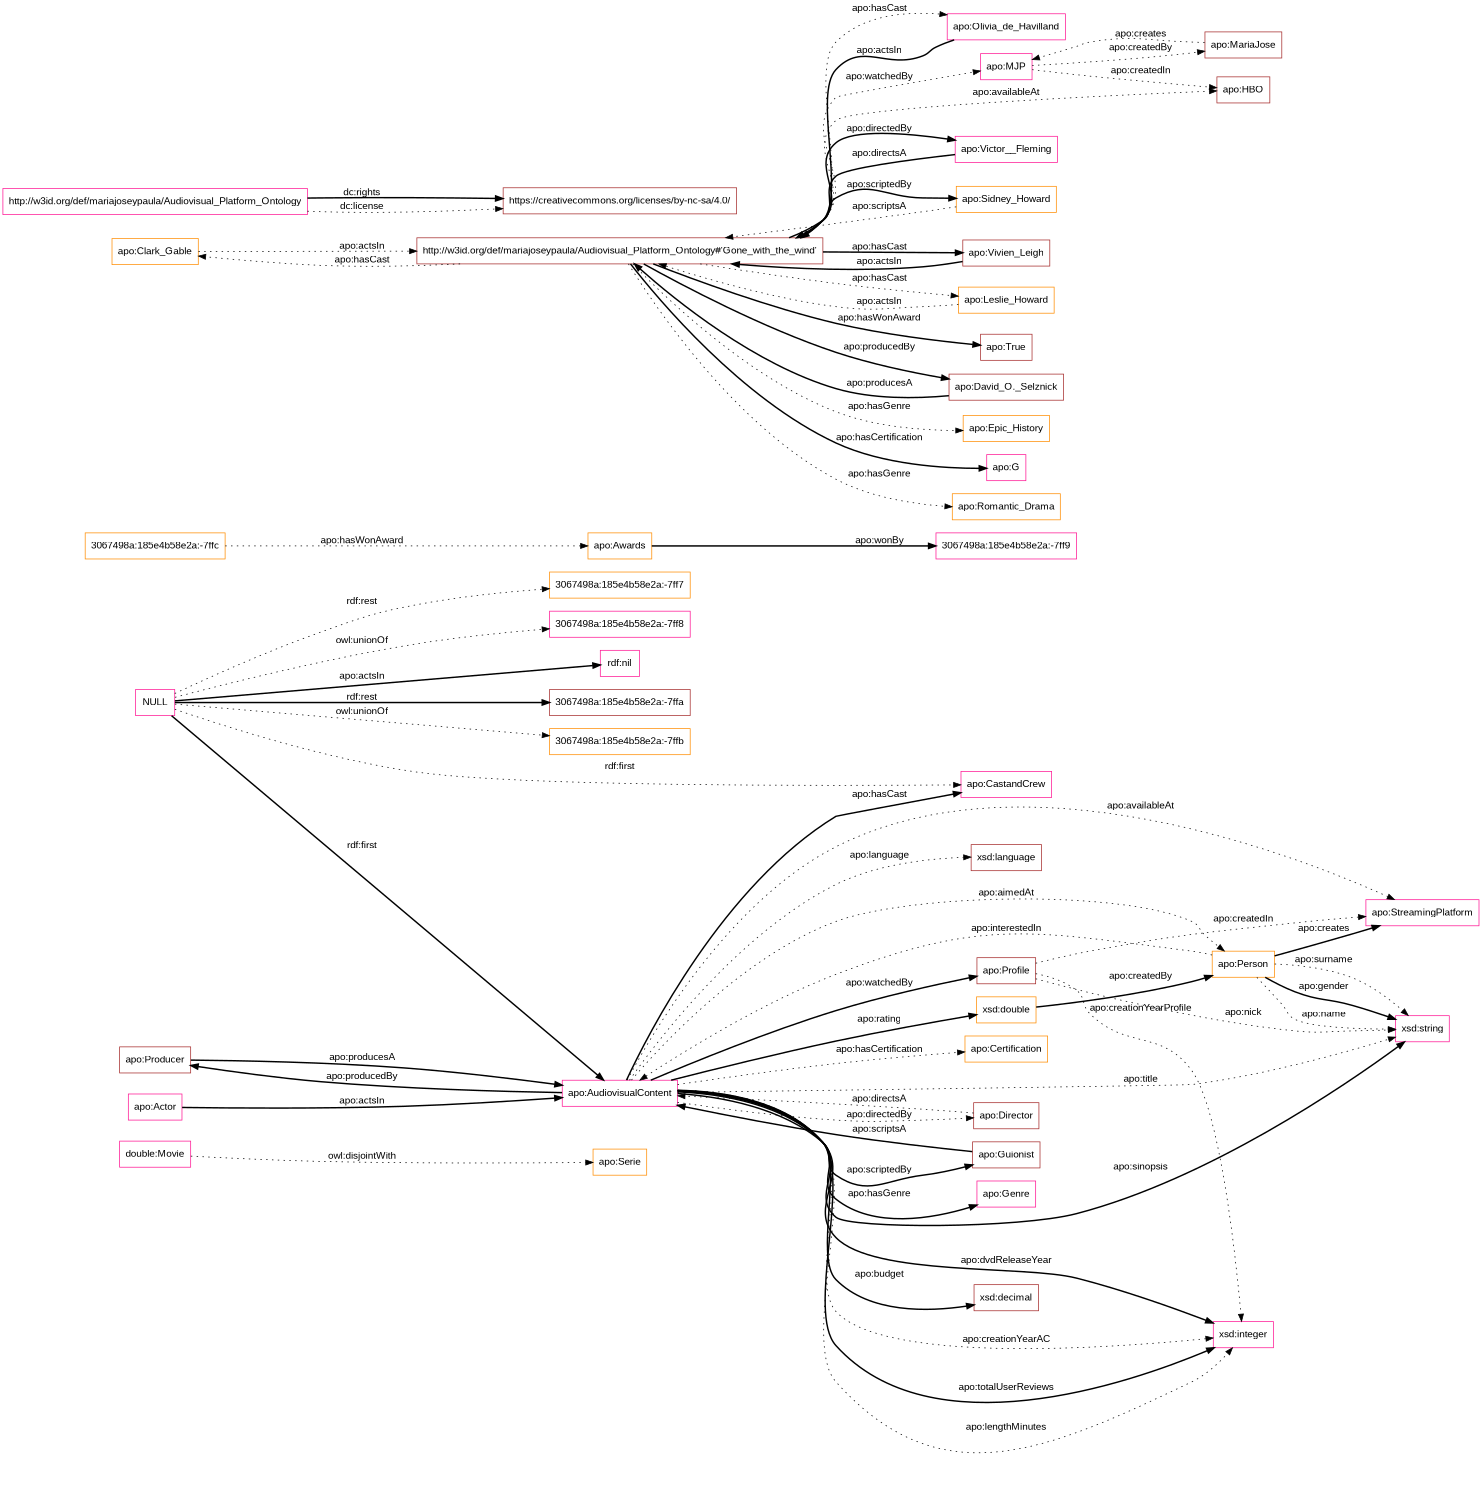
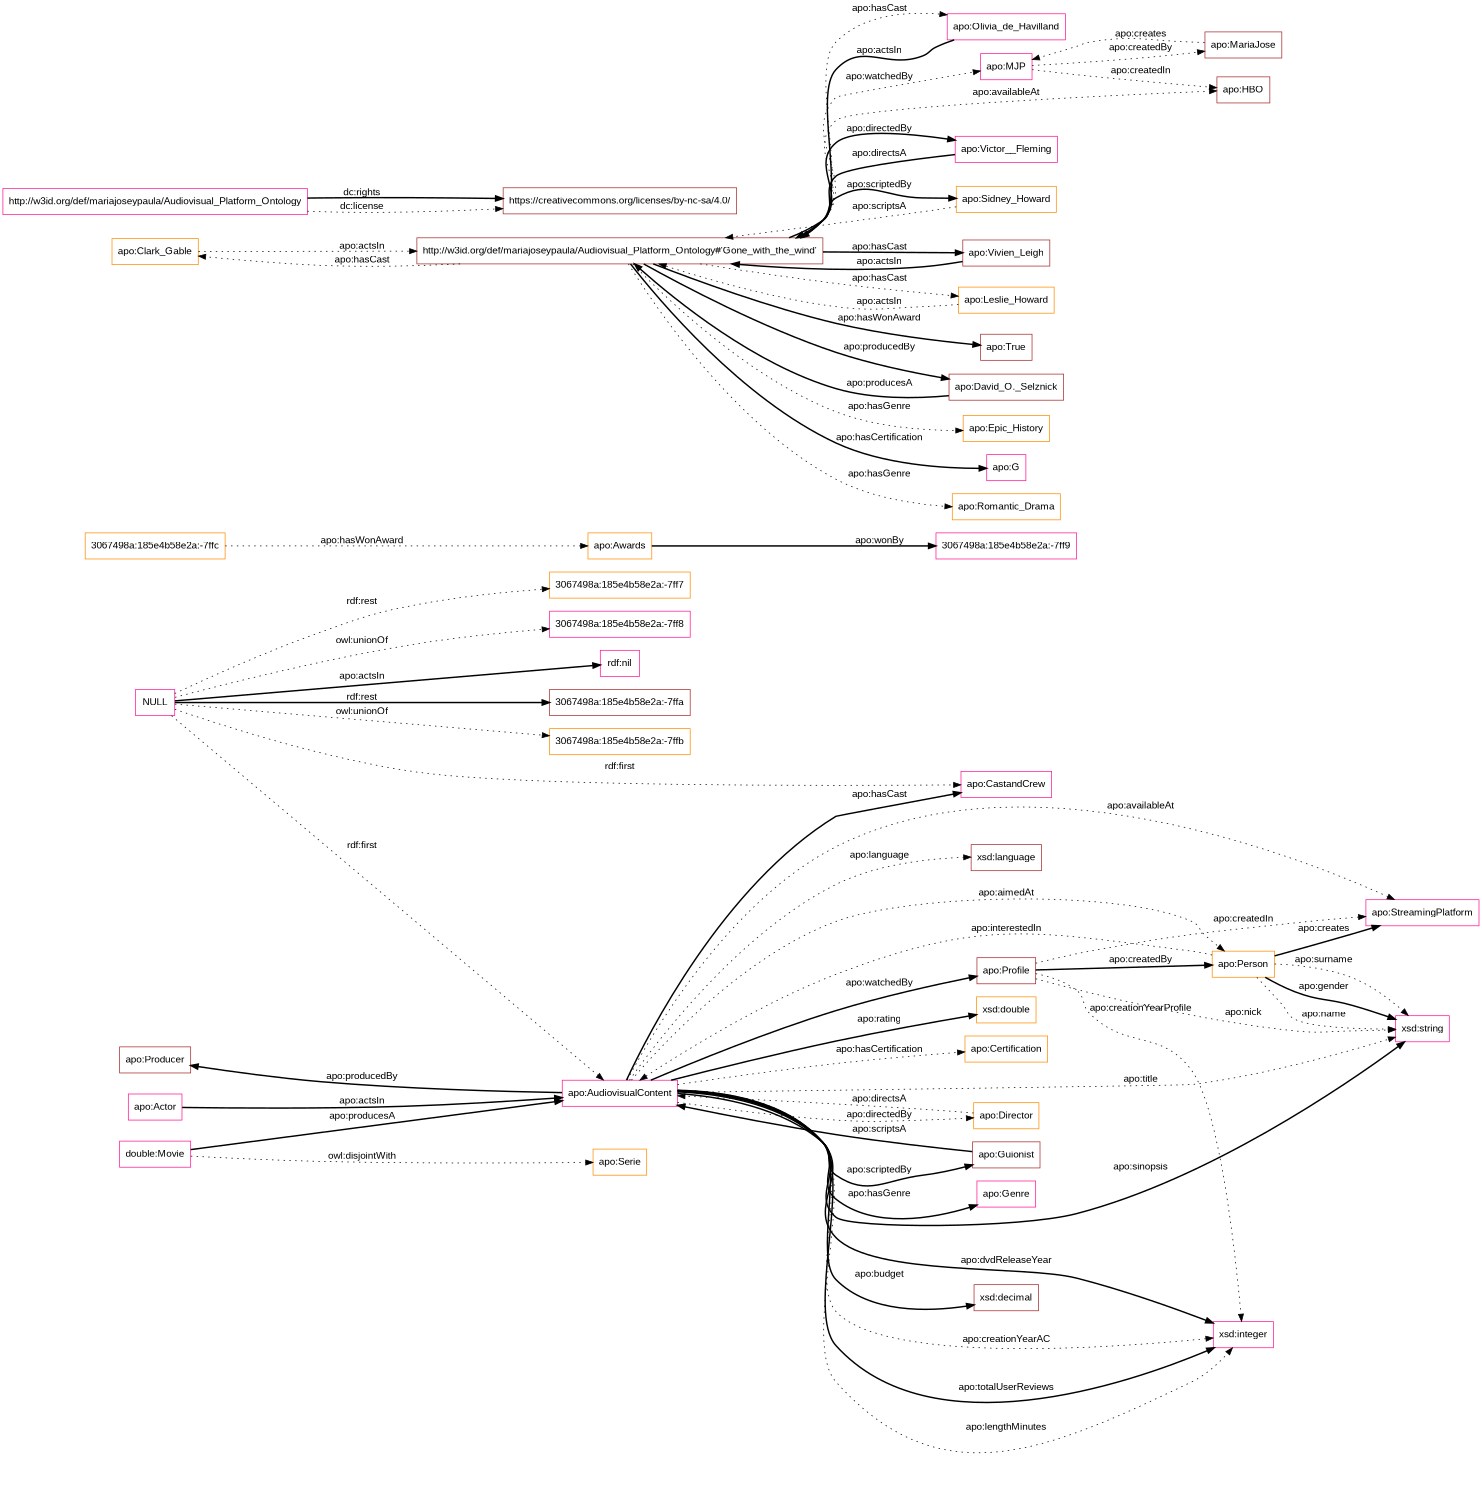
edge "NULL" -> "apo:AudiovisualContent": style bold -> dotted
edge "xsd:double" -> "apo:Person": now "apo:Profile" -> "apo:Person"
edge "apo:Producer" -> "apo:AudiovisualContent": now "double:Movie" -> "apo:AudiovisualContent"
node "apo:Director": color brown -> darkorange
